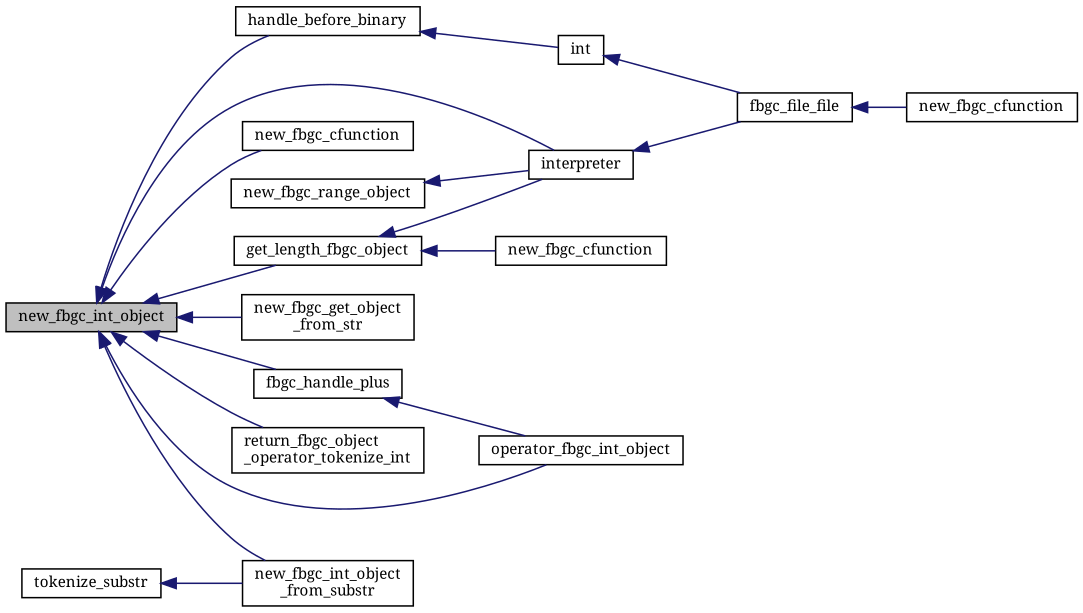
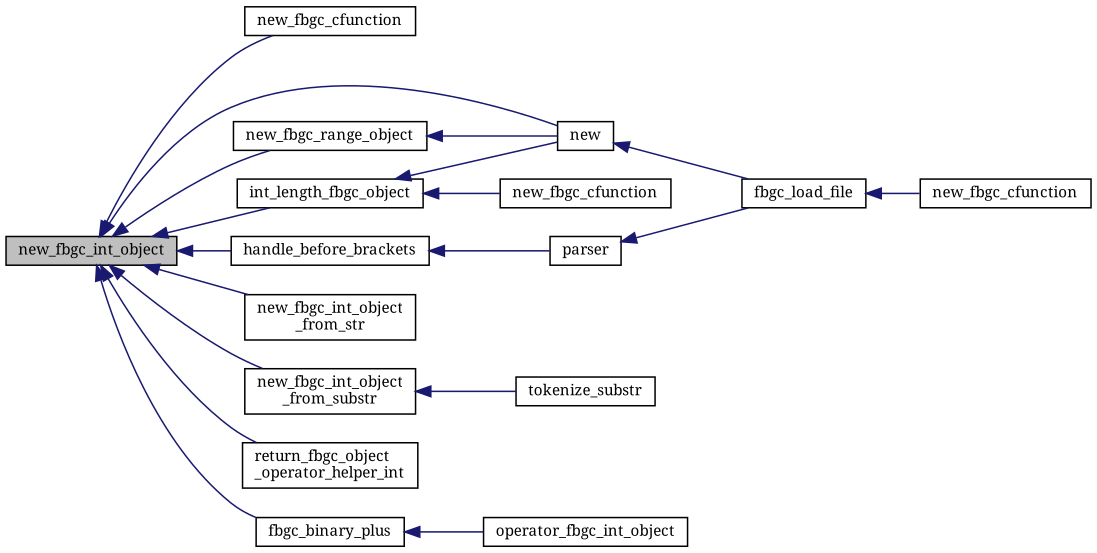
node "handle_before_binary": label "handle_before_binary" -> "handle_before_brackets"
node "int": label "int" -> "parser"
node "fbgc_file_file": label "fbgc_file_file" -> "fbgc_load_file"
node "interpreter": label "interpreter" -> "new"
node "get_length_fbgc_object": label "get_length_fbgc_object" -> "int_length_fbgc_object"
node "new_fbgc_get_object _from_str": label "new_fbgc_get_object _from_str" -> "new_fbgc_int_object _from_str"
node "fbgc_handle_plus": label "fbgc_handle_plus" -> "fbgc_binary_plus"
node "return_fbgc_object _operator_tokenize_int": label "return_fbgc_object _operator_tokenize_int" -> "return_fbgc_object _operator_helper_int"
edge "operator_fbgc_int_object" -> "new_fbgc_int_object": now "new_fbgc_range_object" -> "new_fbgc_int_object"
edge "new_fbgc_int_object _from_substr" -> "tokenize_substr": reversed
